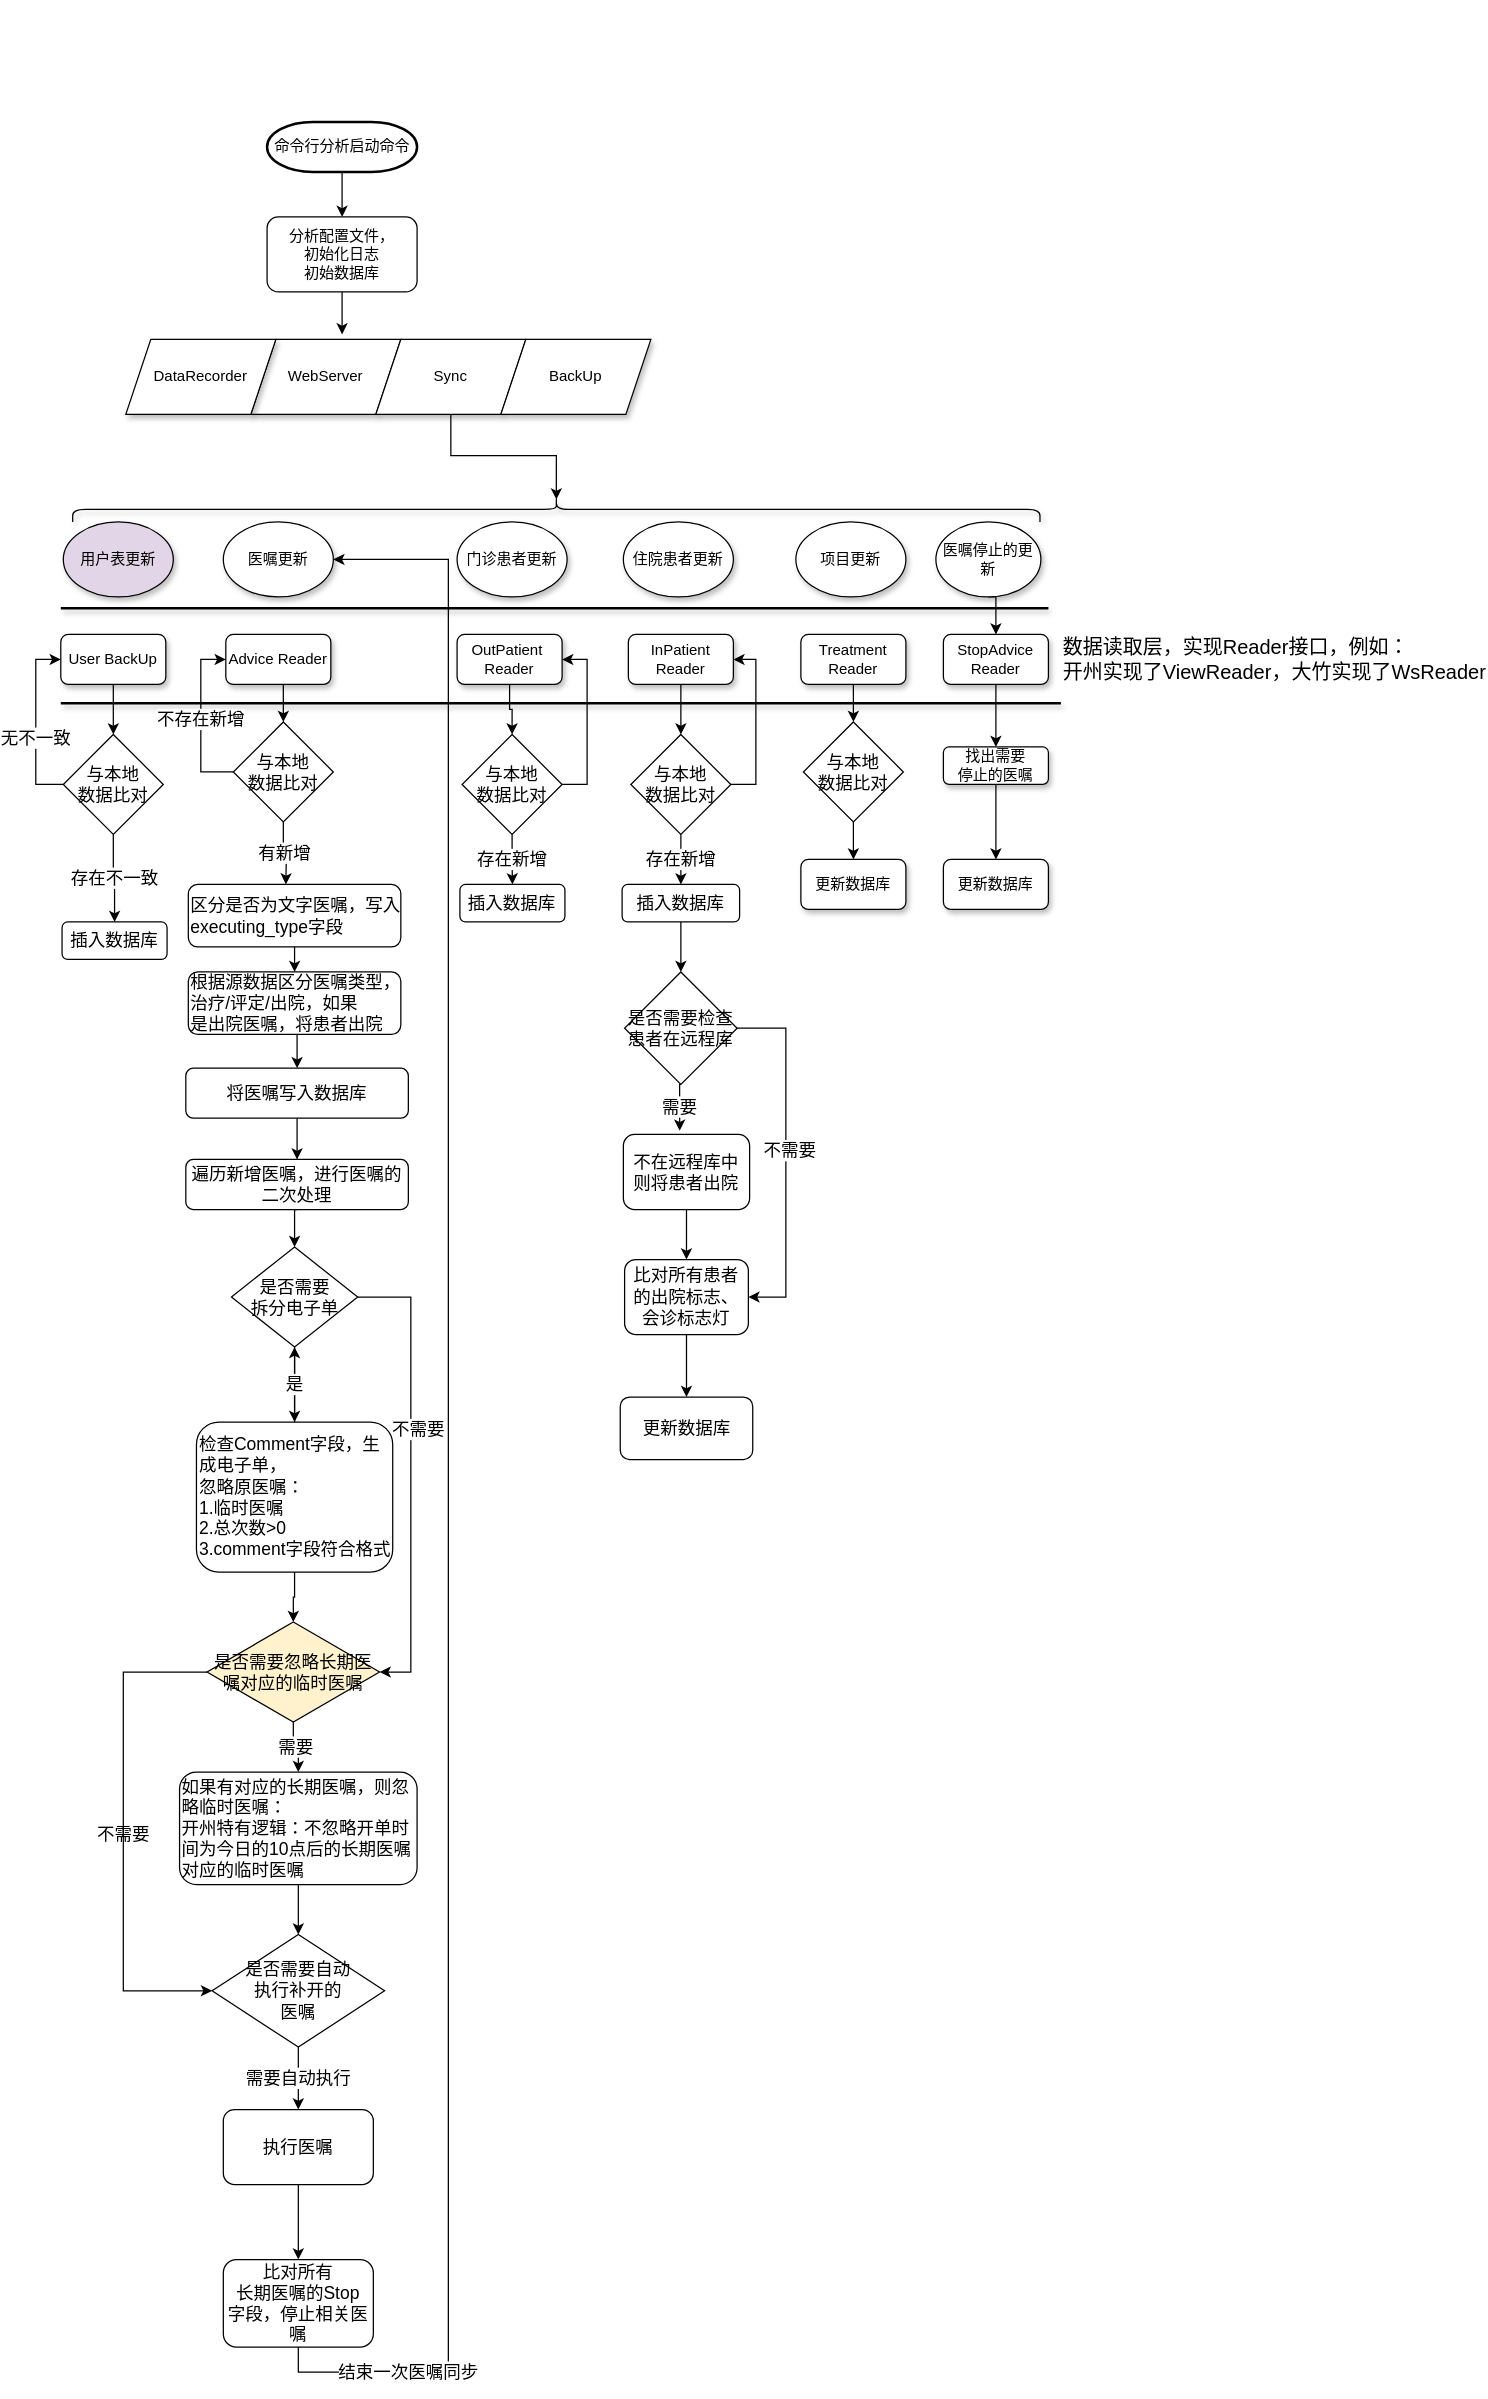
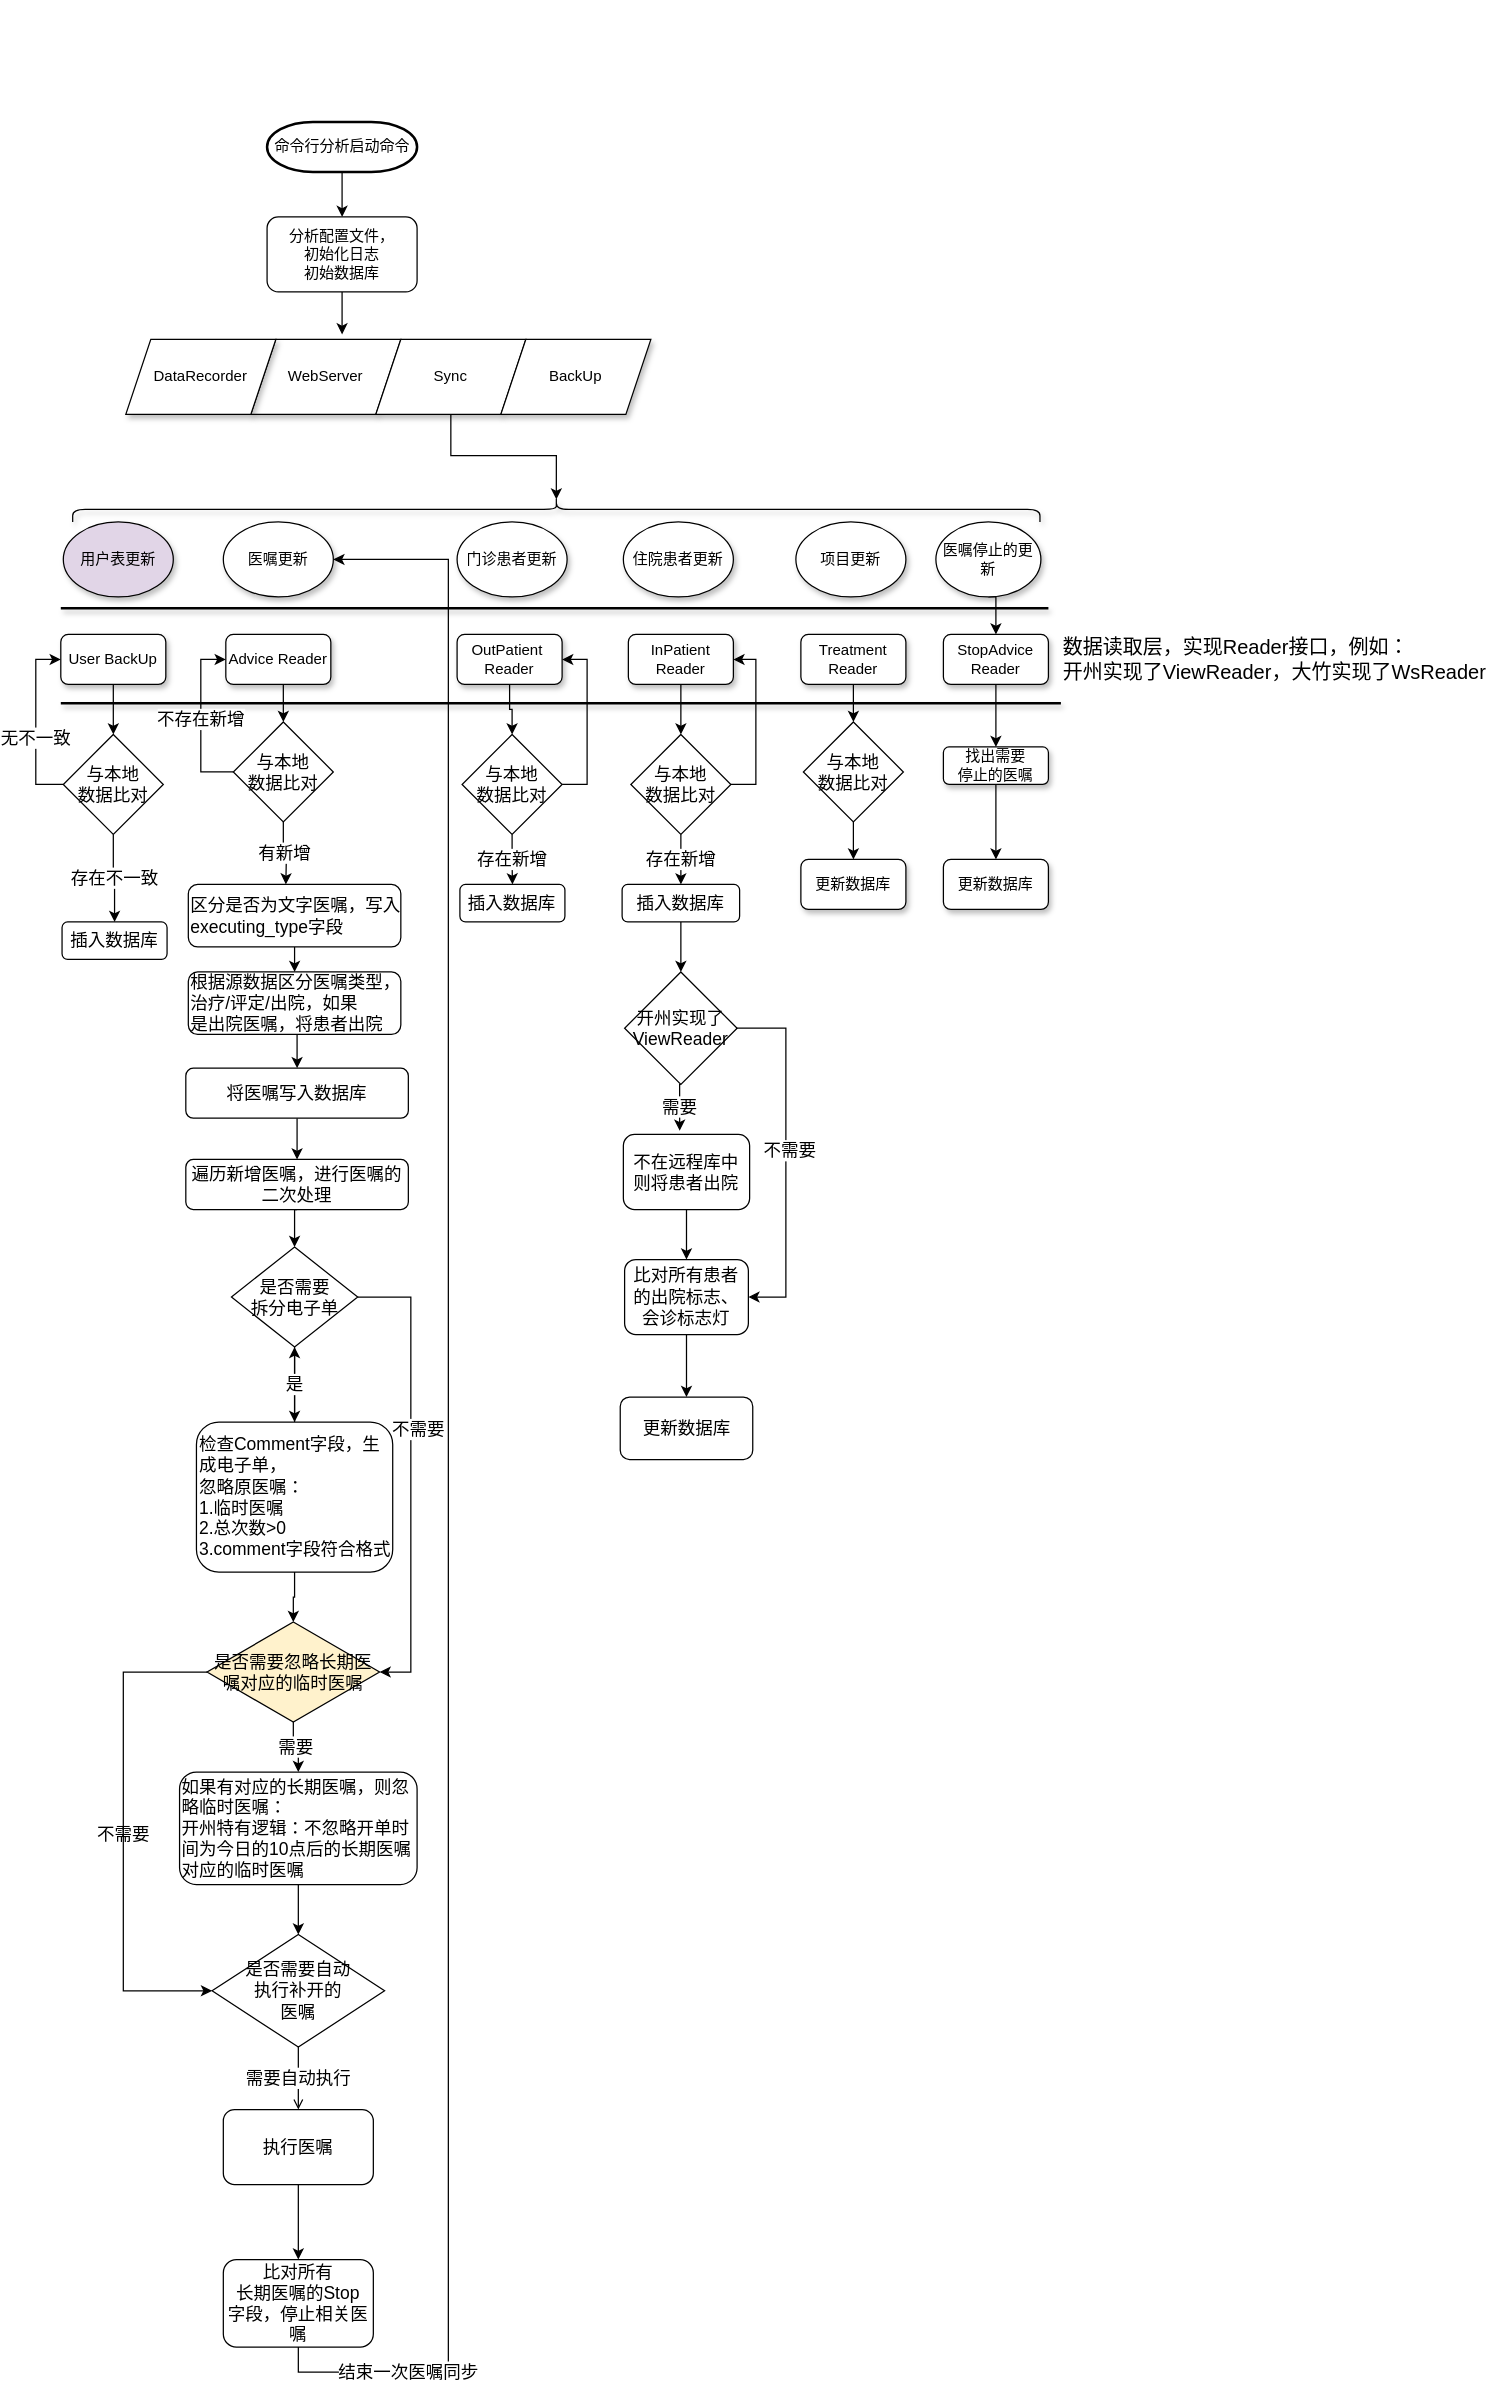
node "是否需要检查患者在远程库": label "是否需要检查患者在远程库" -> "开州实现了ViewReader"
edge "是否需要自动 执行补开的 医嘱" -> "执行医嘱": arrowhead classic -> open
